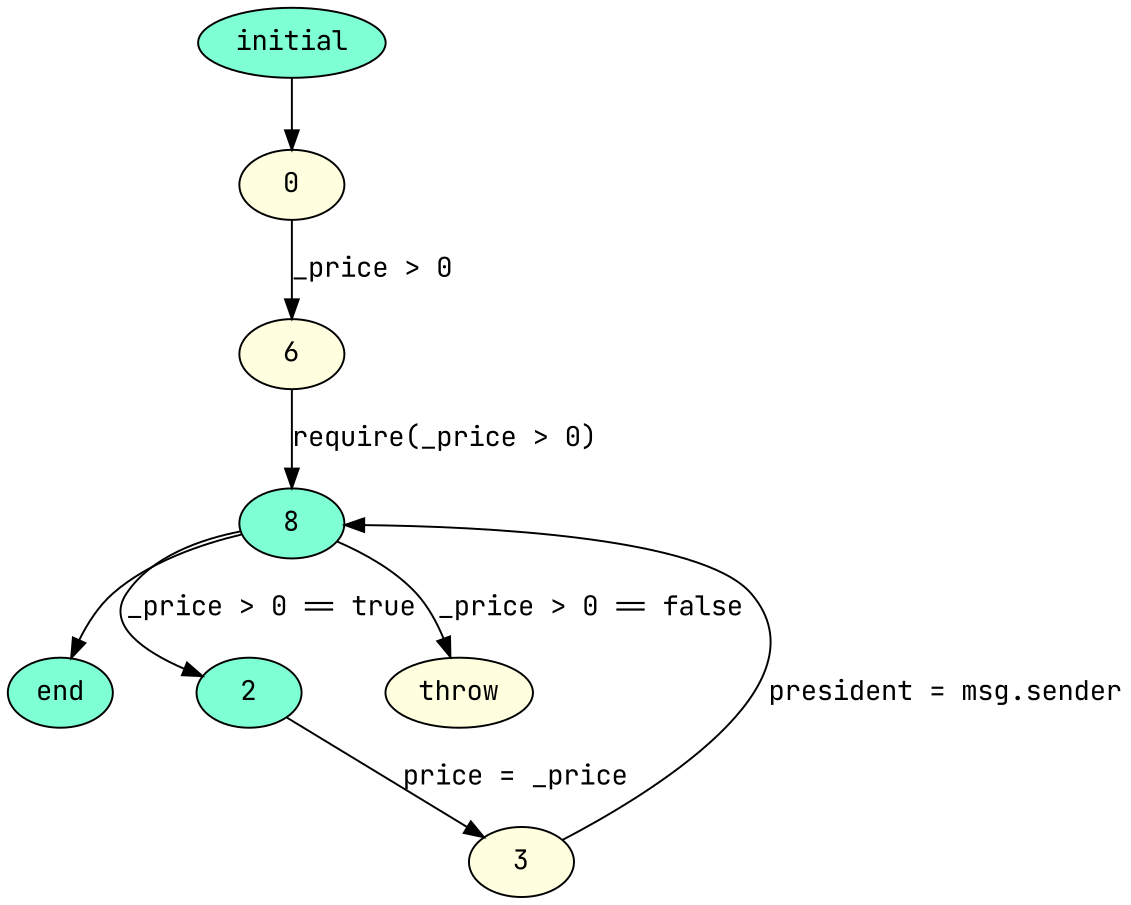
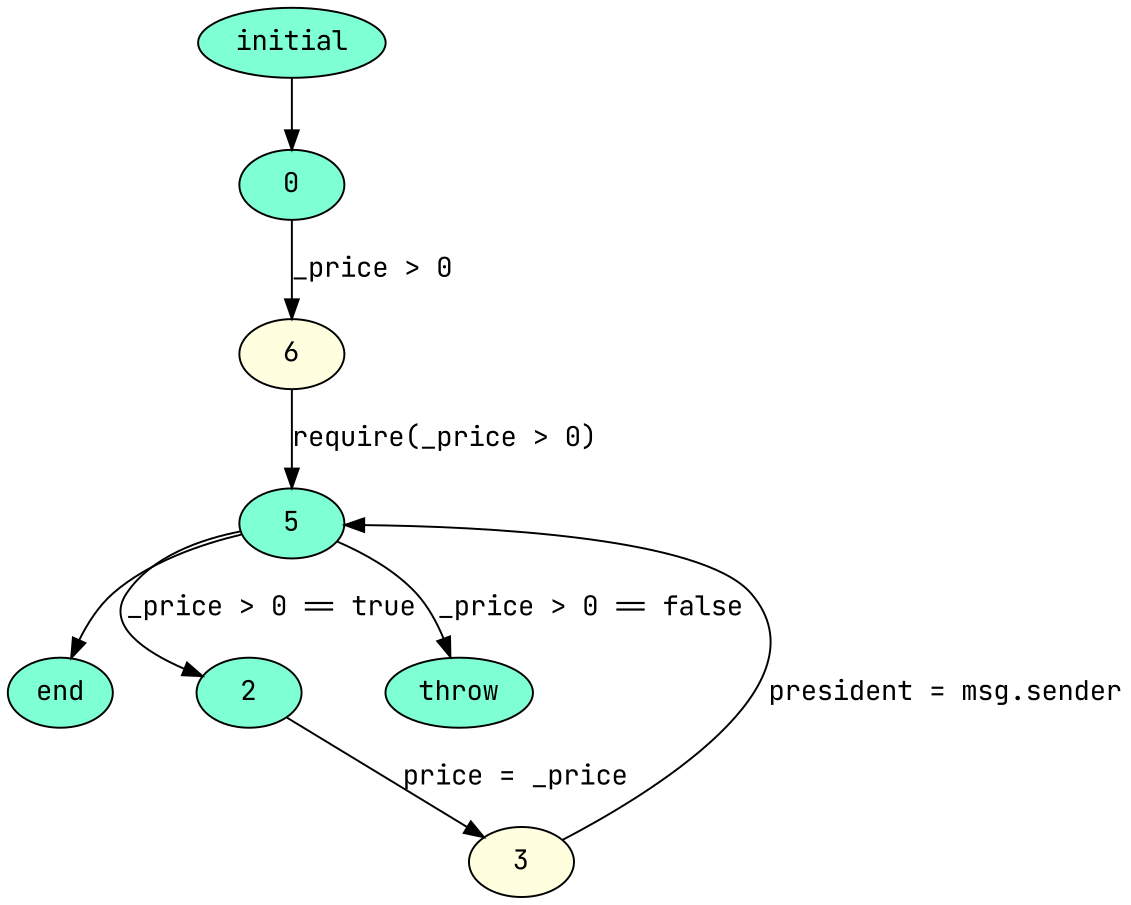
node "0": fillcolor lightyellow -> aquamarine
node "8": label "8" -> "5"
node "throw": fillcolor lightyellow -> aquamarine
